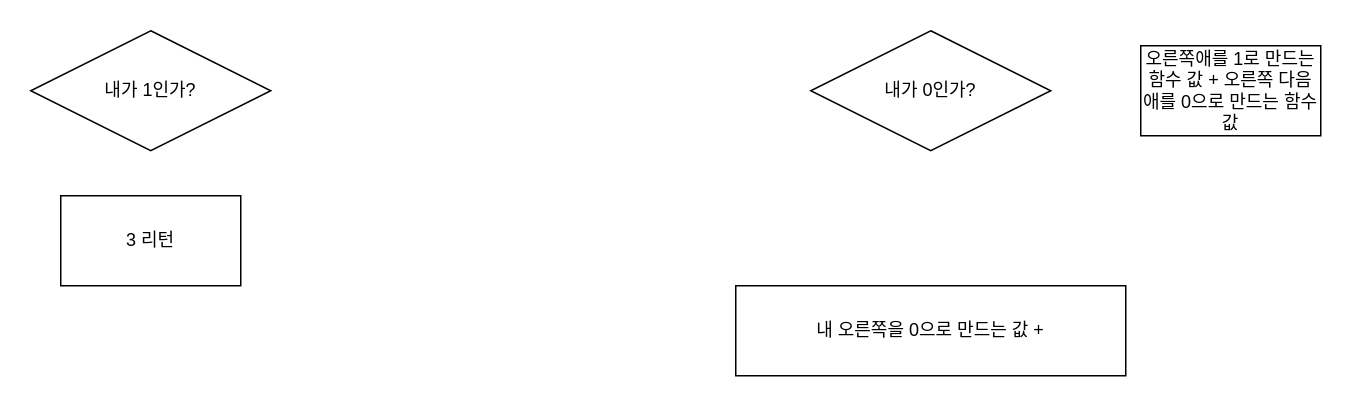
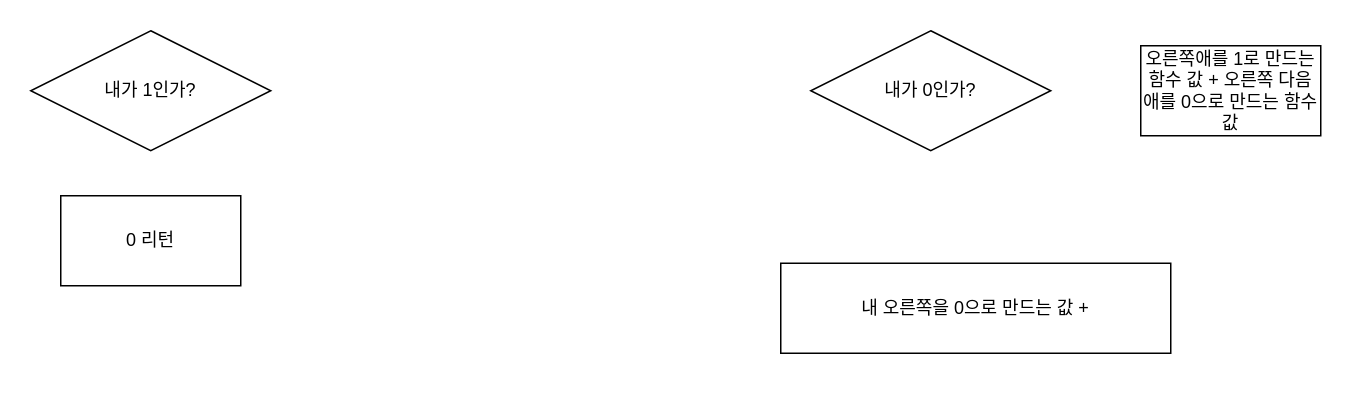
node "3 리턴": label "3 리턴" -> "0 리턴"
node "내 오른쪽을 0으로 만드는 값 +": moved (931, 331) -> (976, 308)
